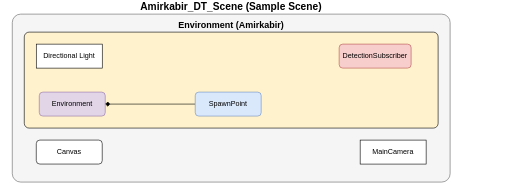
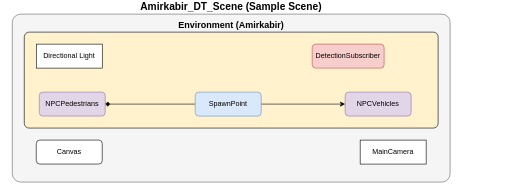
node "DetectionSubscriber": moved (375, 56) -> (348, 56)
node "Environment": label "Environment" -> "NPCPedestrians"
edge "SpawnPoint" -> "NPCVehicles": added
node "NPCVehicles": added
